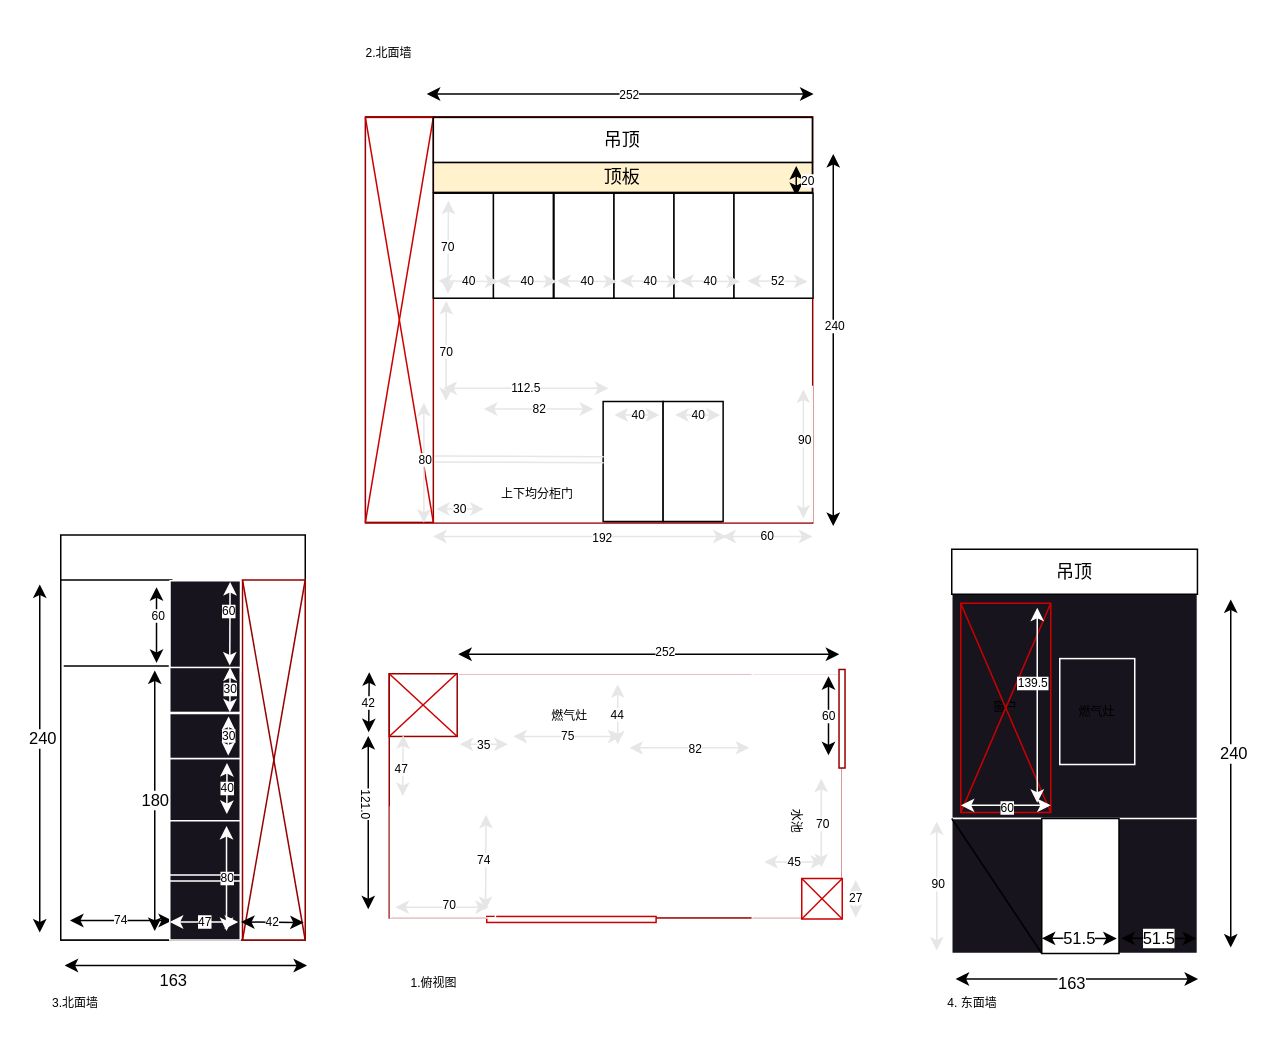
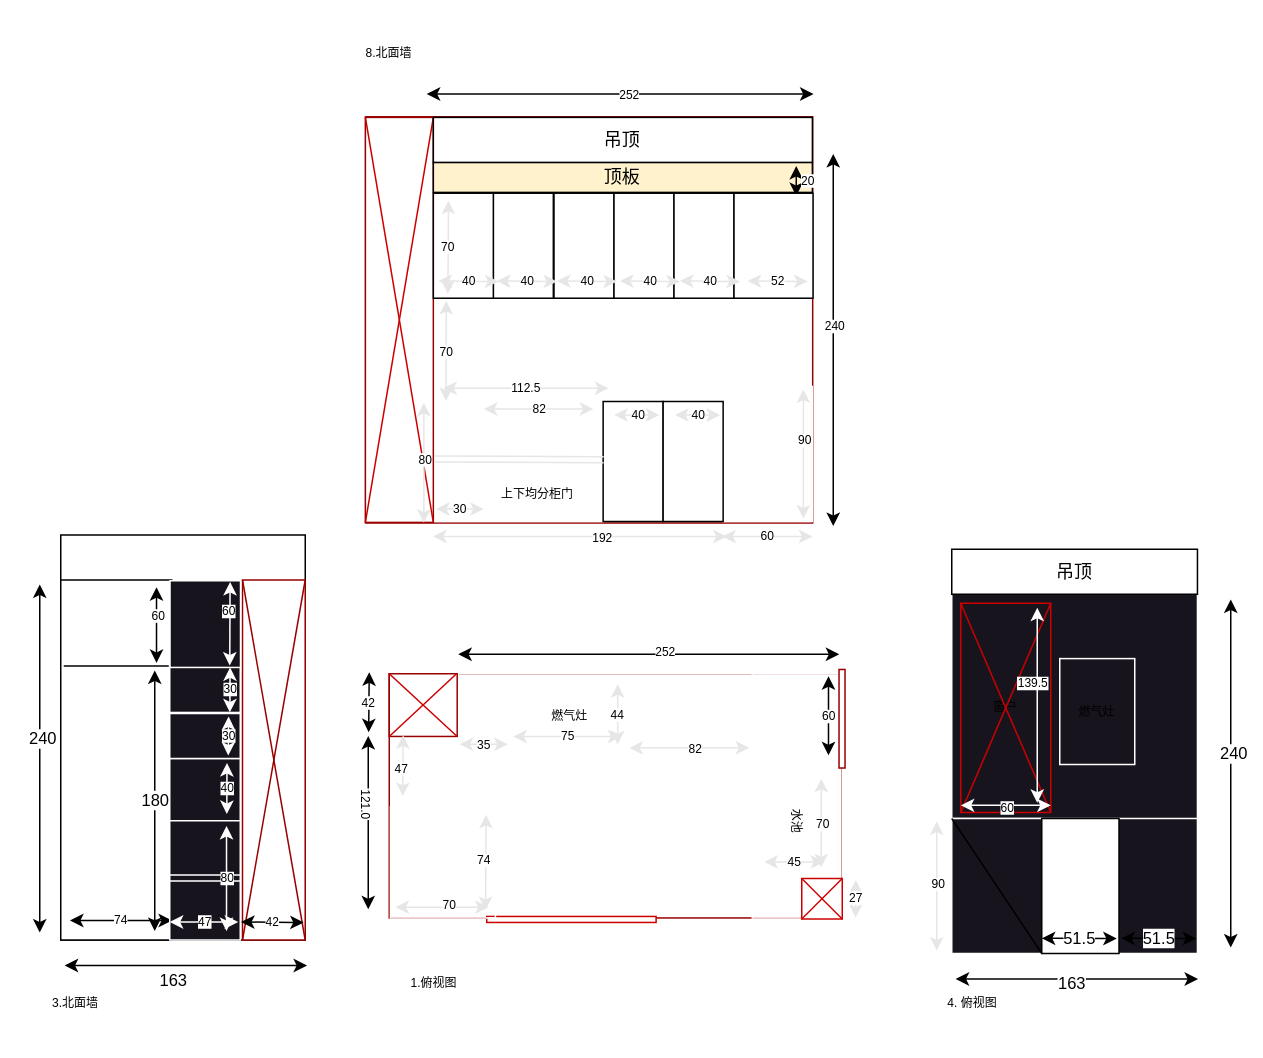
node "2.北面墙": label "2.北面墙" -> "8.北面墙"
node "4. 东面墙": label "4. 东面墙" -> "4. 俯视图"
